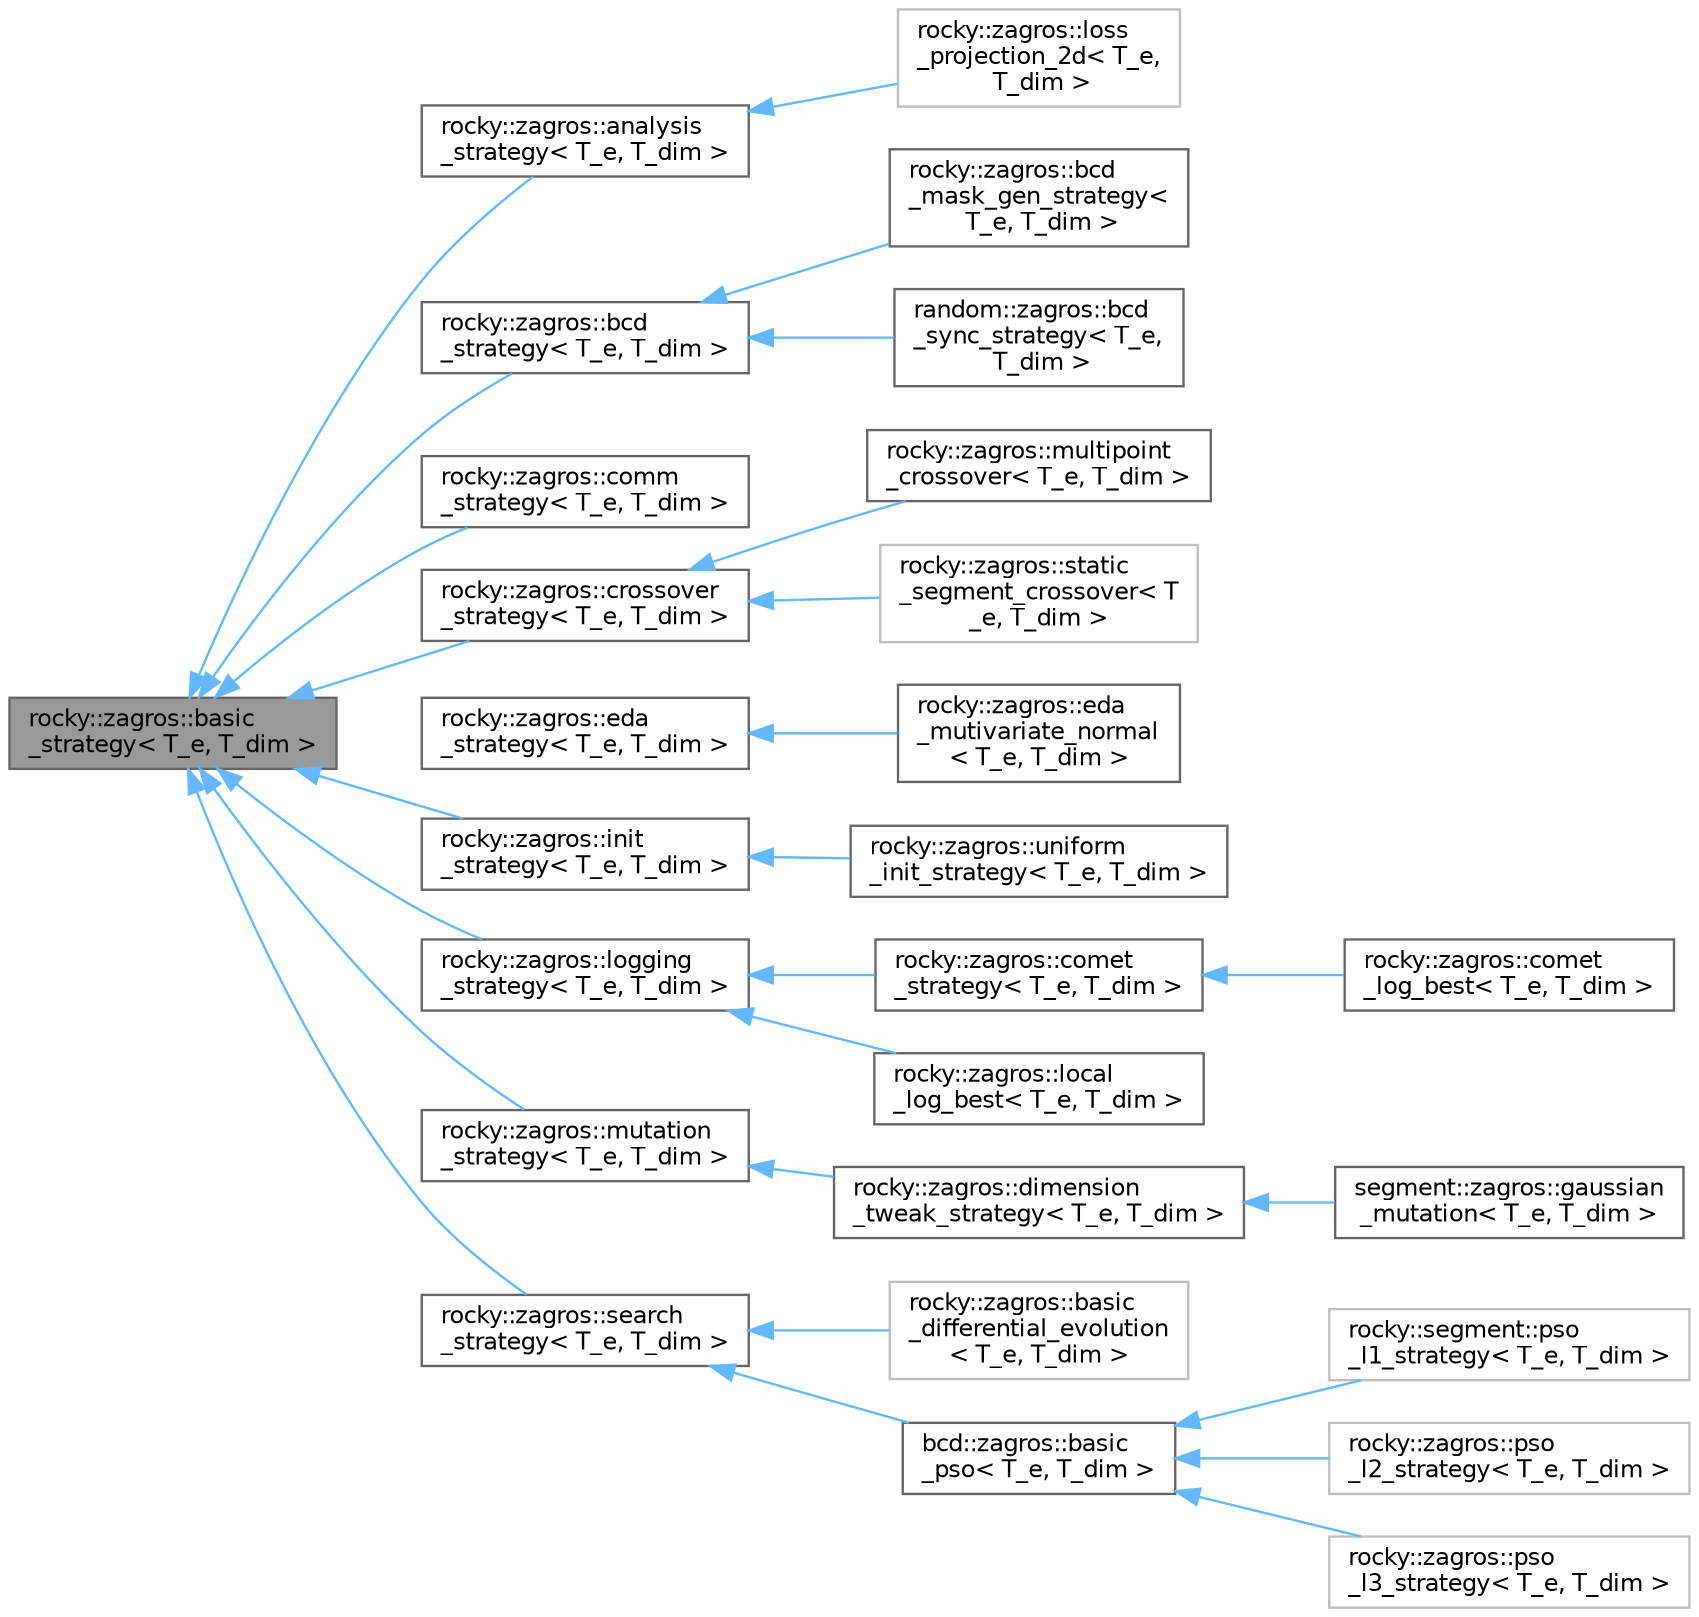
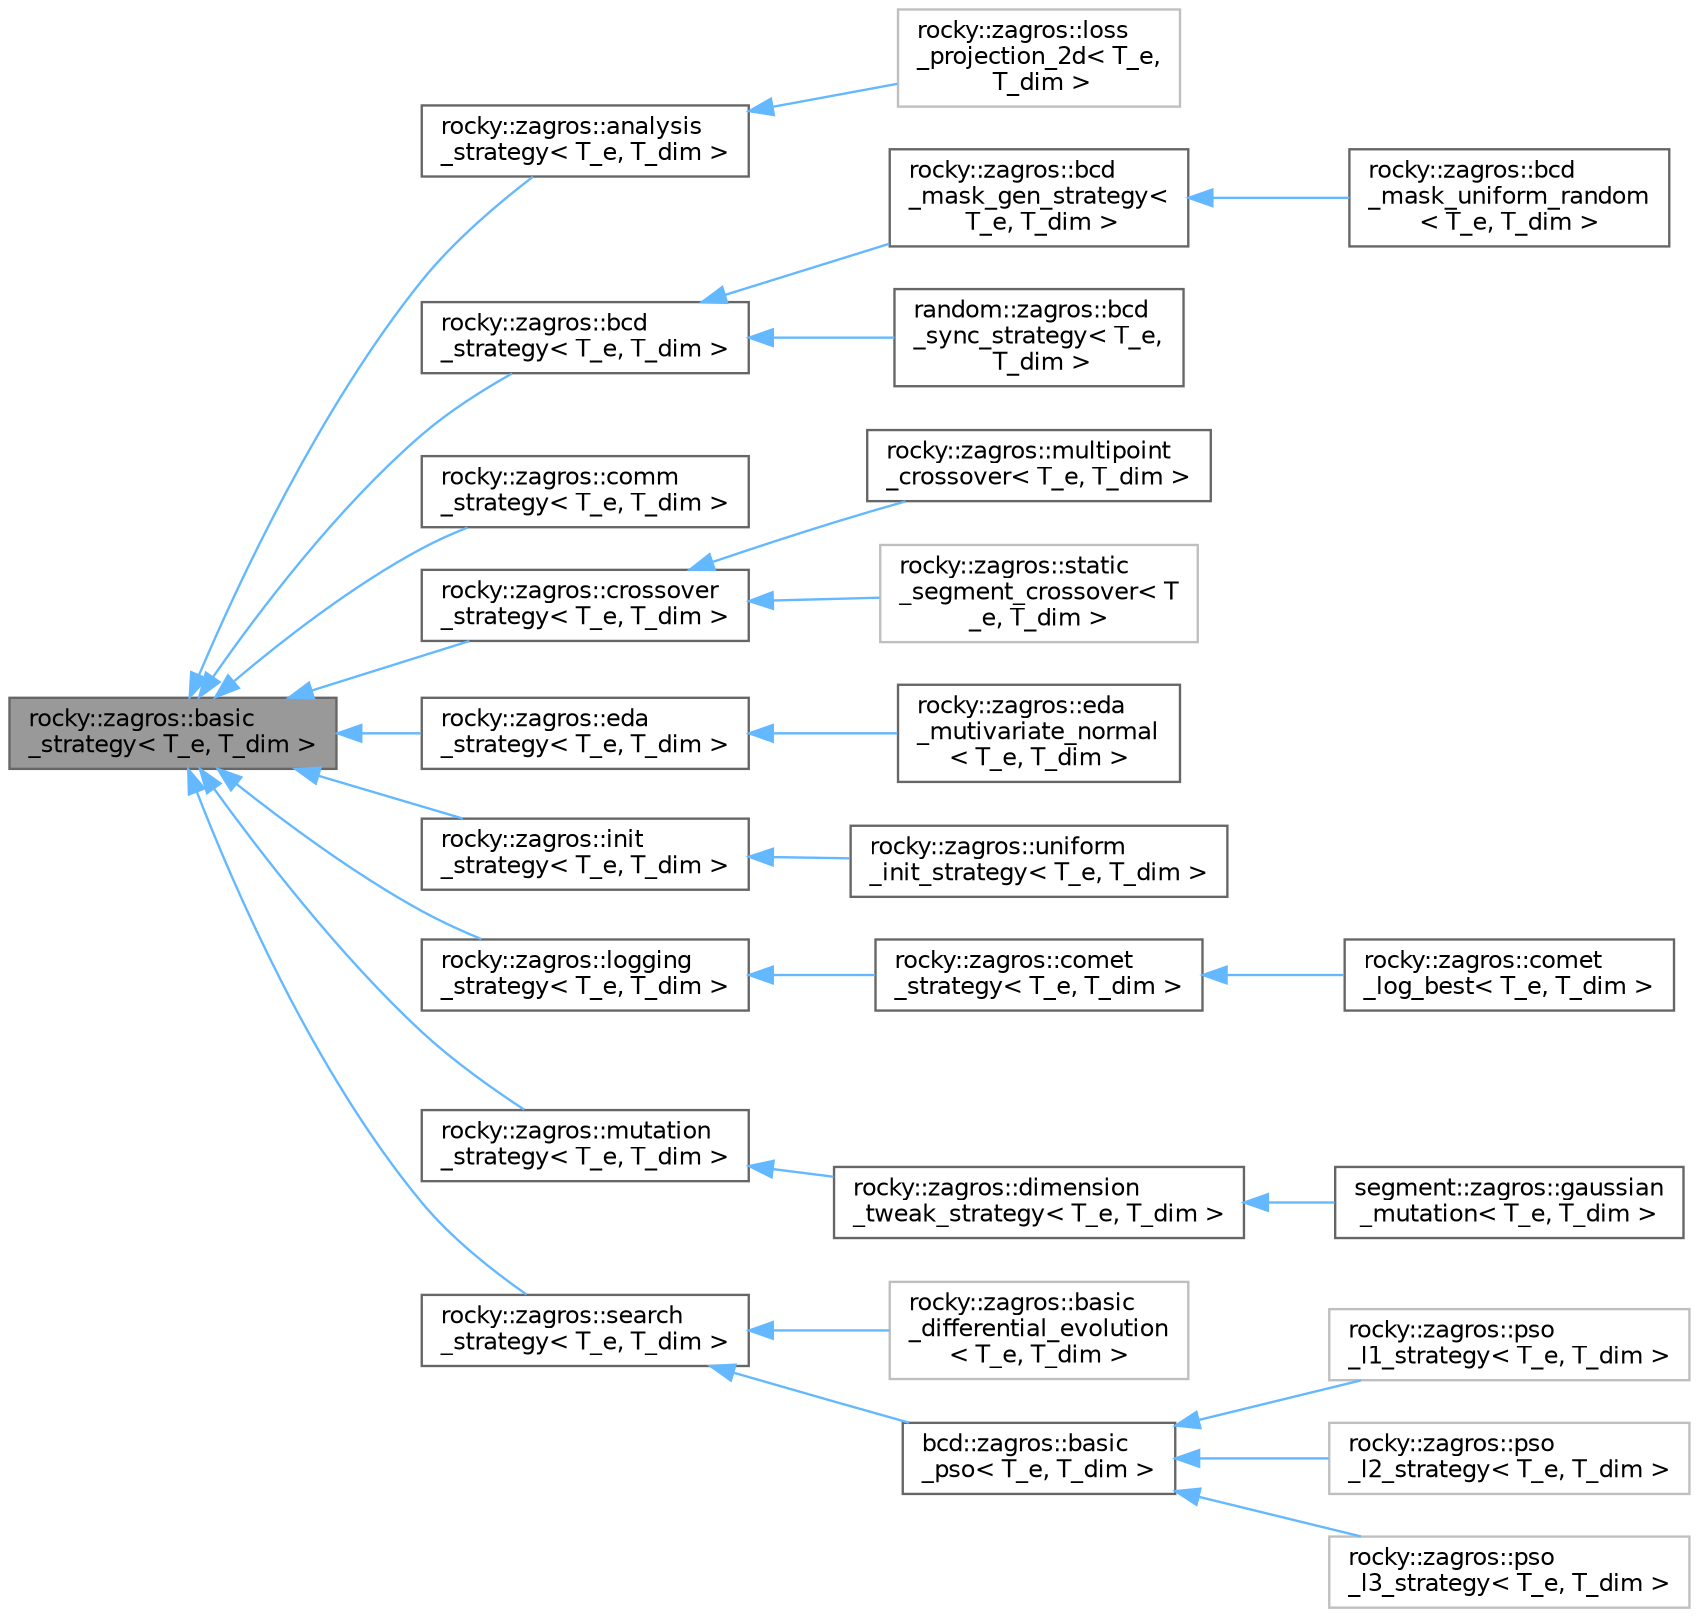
node "rocky::zagros::bcd _mask_uniform_random < T_e, T_dim >": added
edge "rocky::zagros::eda _strategy< T_e, T_dim >" -> "rocky::zagros::basic _strategy< T_e, T_dim >": added
node "rocky::zagros::local _log_best< T_e, T_dim >": removed
node "rocky::segment::pso _l1_strategy< T_e, T_dim >": label "rocky::segment::pso _l1_strategy< T_e, T_dim >" -> "rocky::zagros::pso _l1_strategy< T_e, T_dim >"
